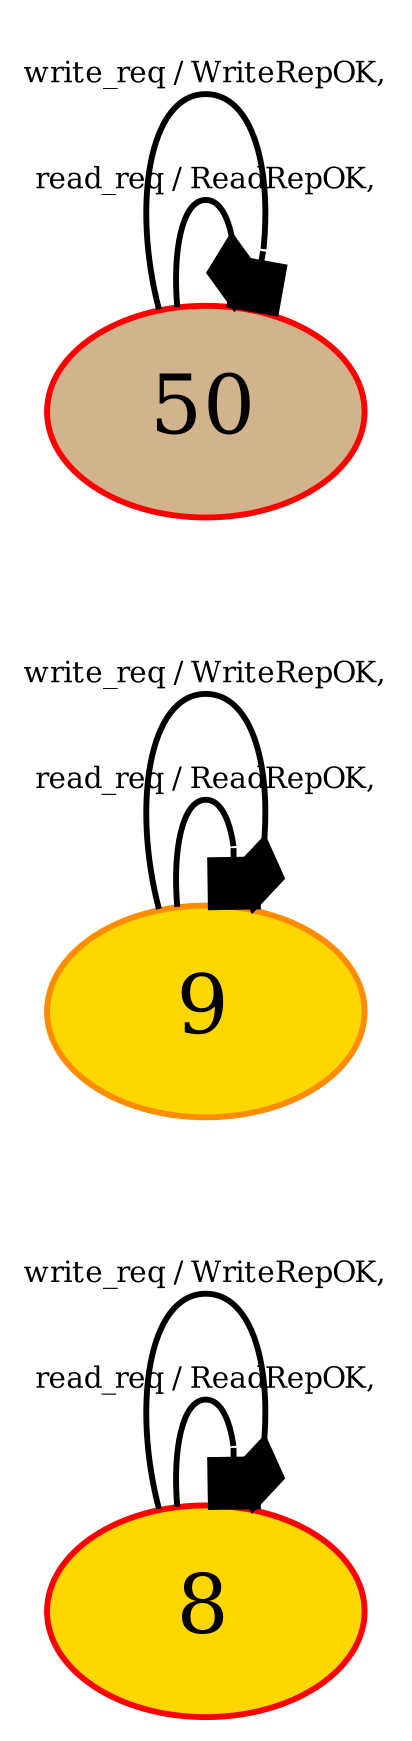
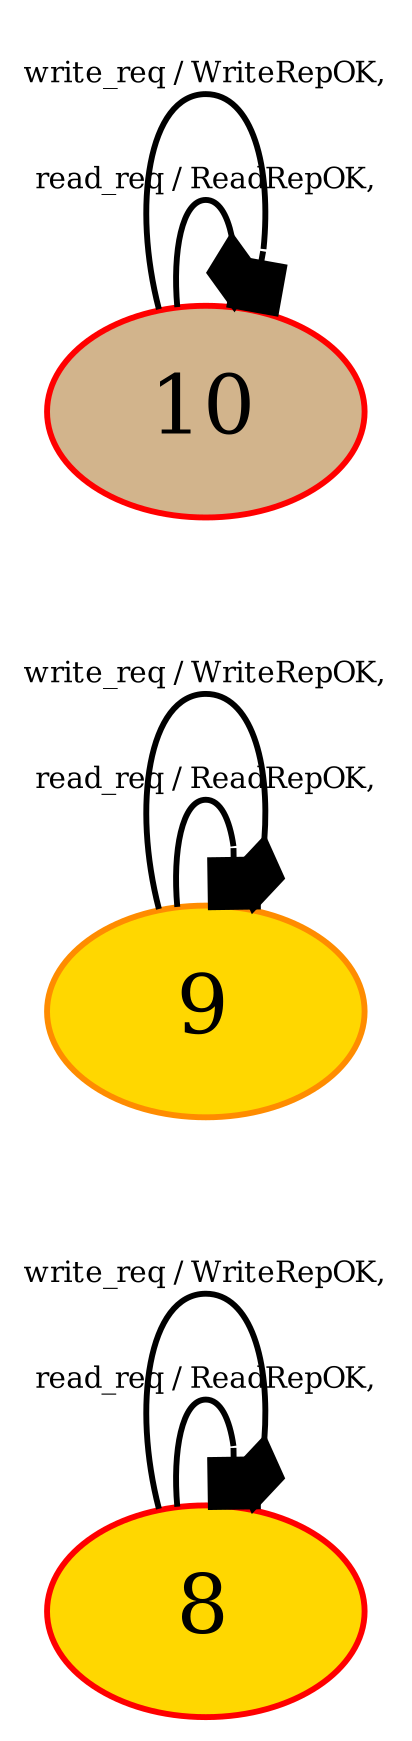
node "50": label "50" -> "10"
